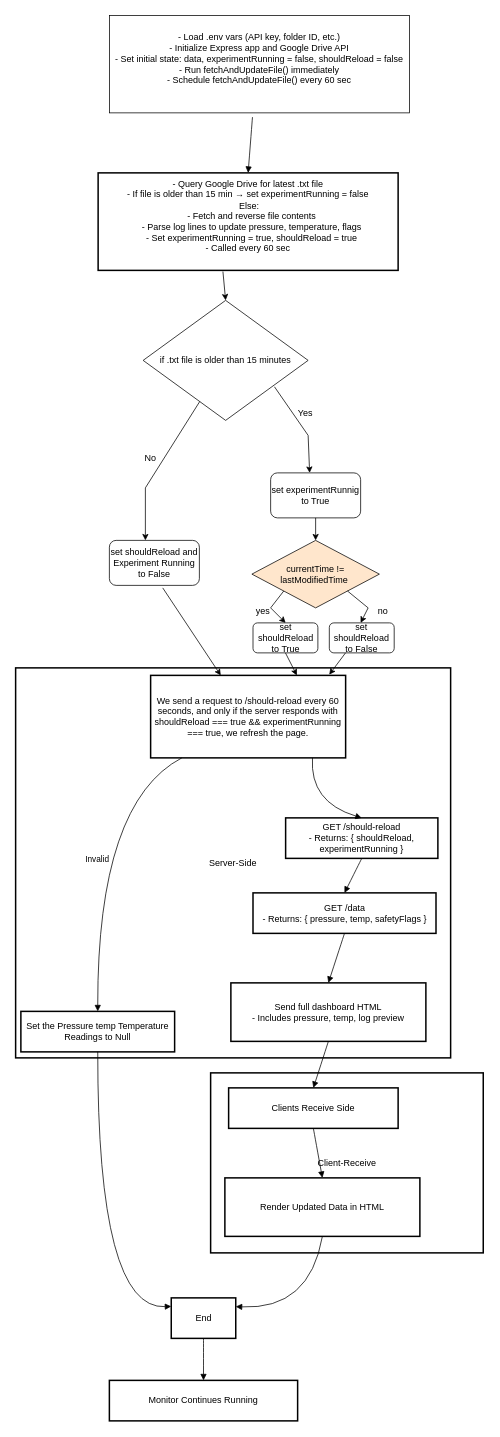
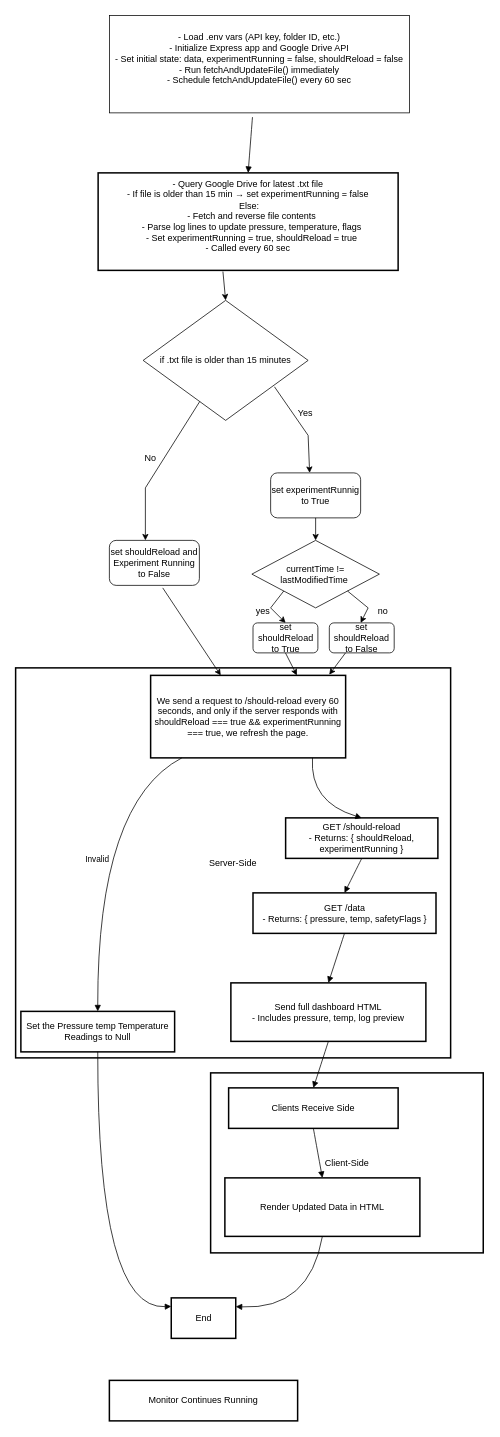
node "currentTime != lastModifiedTime": fillcolor #ffe6cc -> #ffffff
node "Client-Receive": label "Client-Receive" -> "Client-Side"
edge "End" -> "Monitor Continues Running": removed
